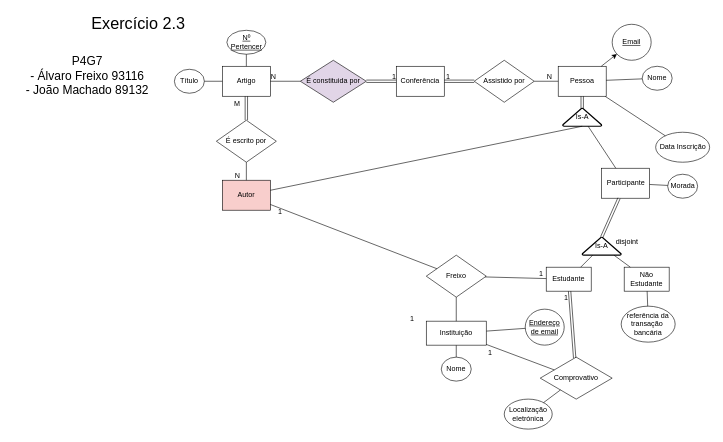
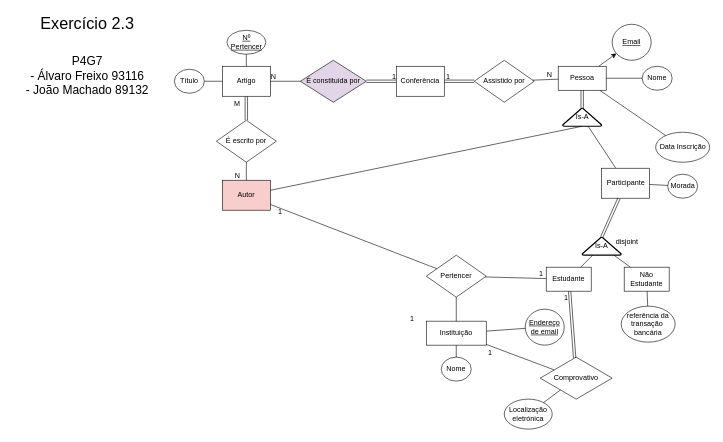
node "Exercício 2.3": moved (138, 24) -> (87, 24)
node "Pessoa": size 48x30 -> 48x24
node "Freixo": label "Freixo" -> "Pertencer"
